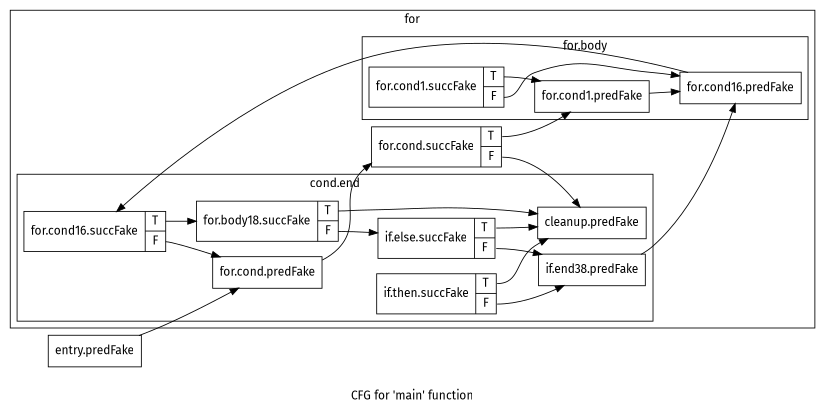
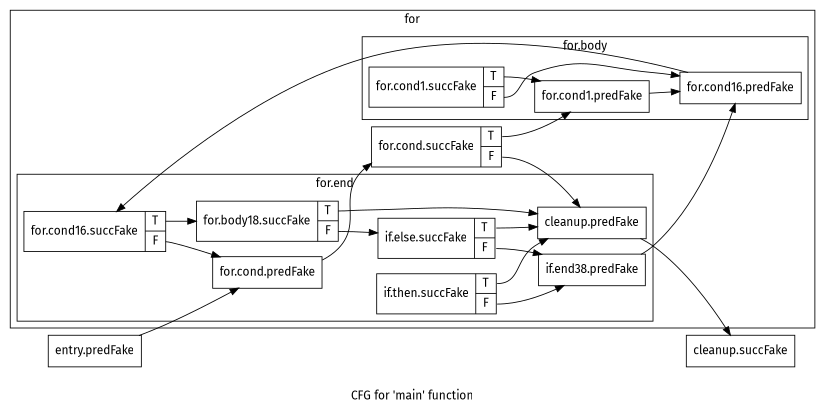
cluster "cond.end": label "cond.end" -> "for.end"
node "cleanup.succFake": added
